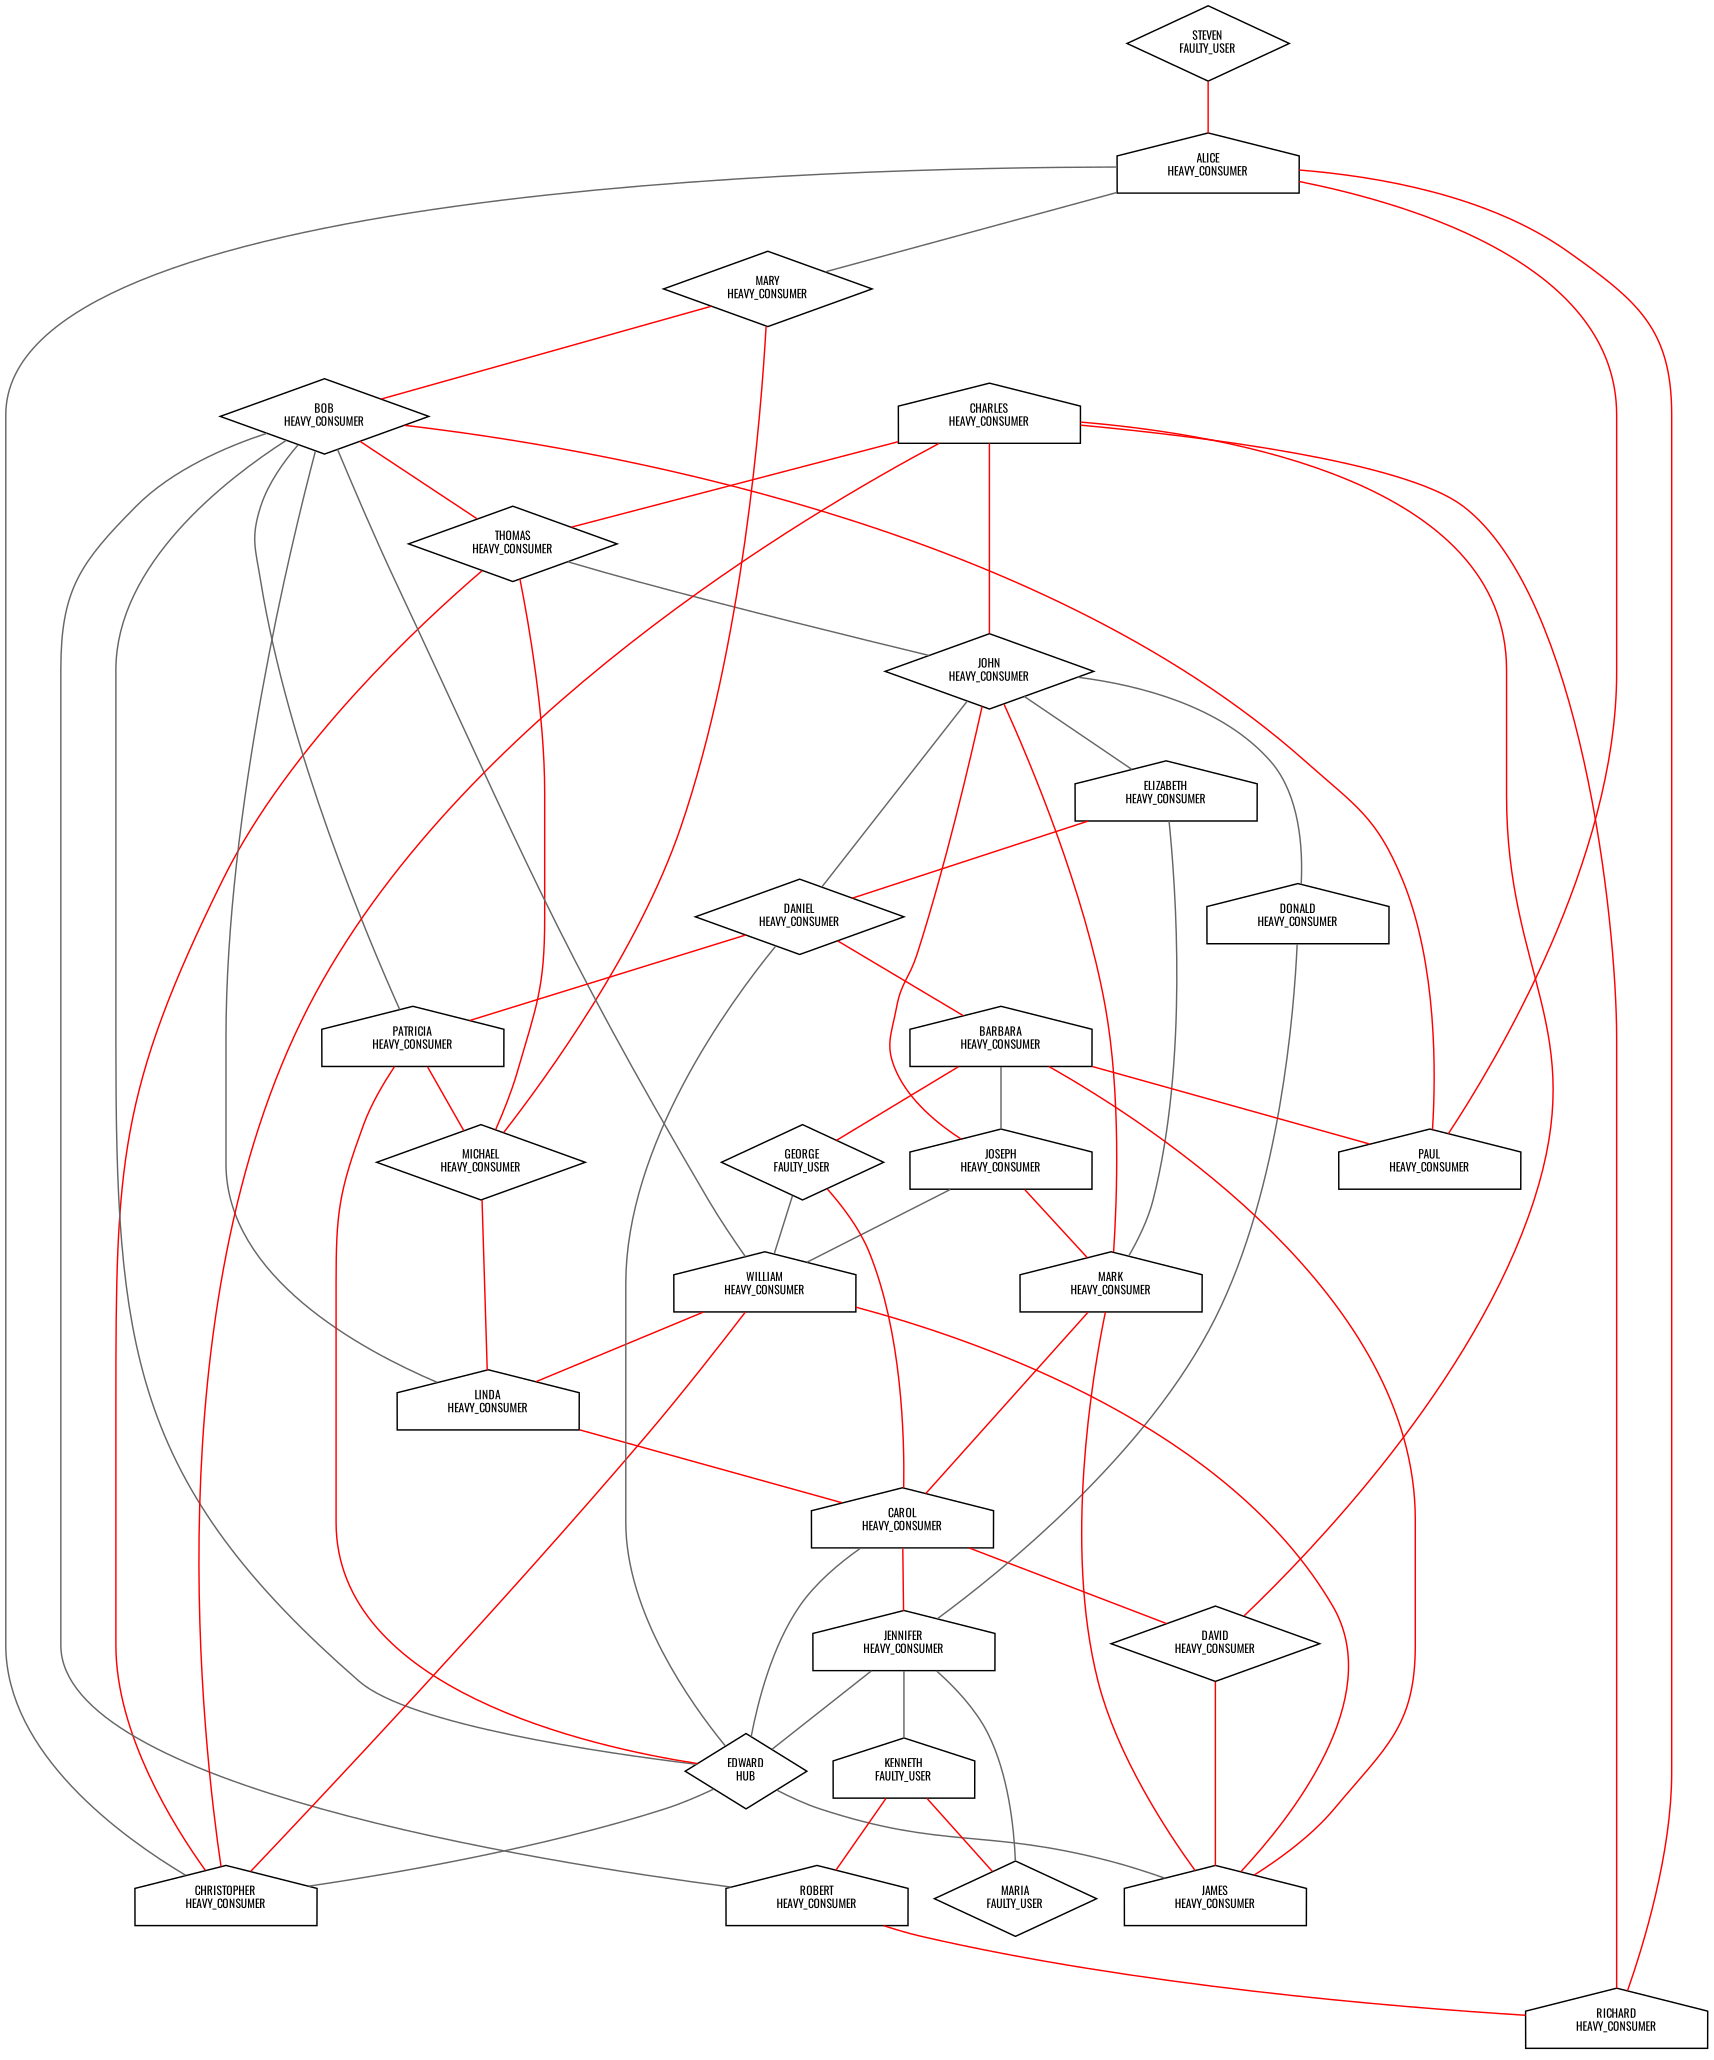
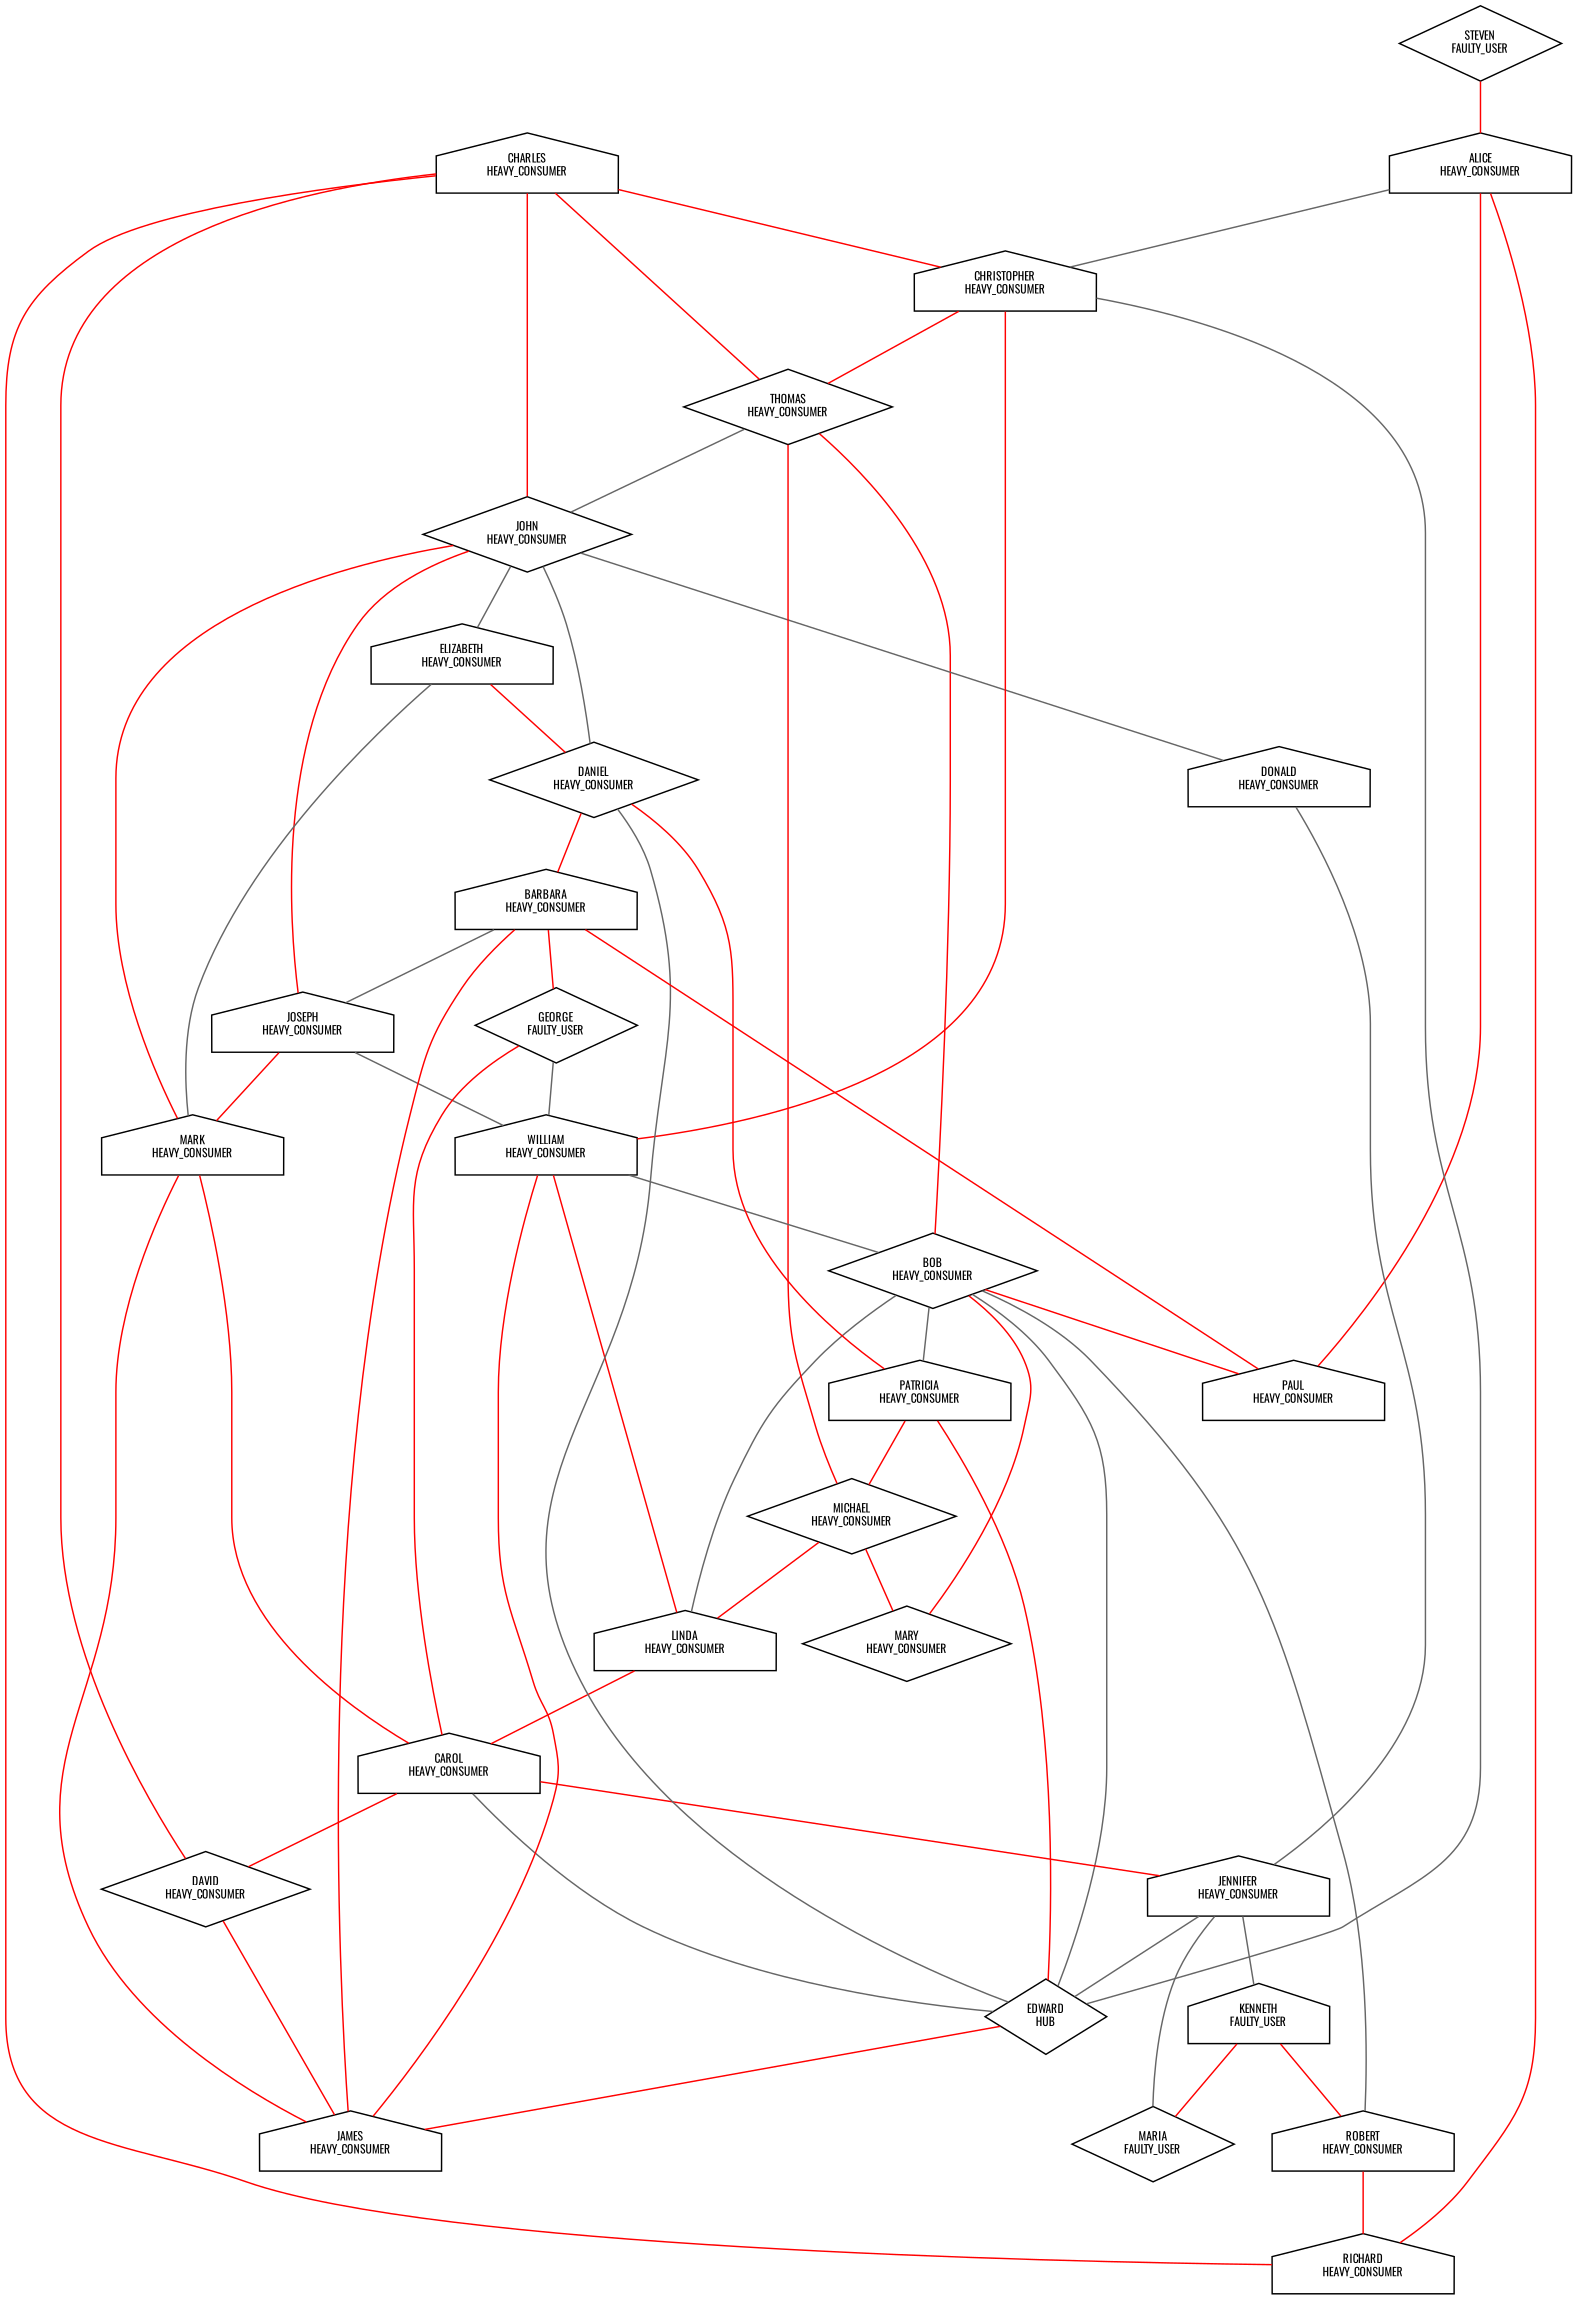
edge "ALICE HEAVY_CONSUMER" -- "MARY HEAVY_CONSUMER": removed
edge "EDWARD HUB" -- "JAMES HEAVY_CONSUMER": color gray40 -> red
